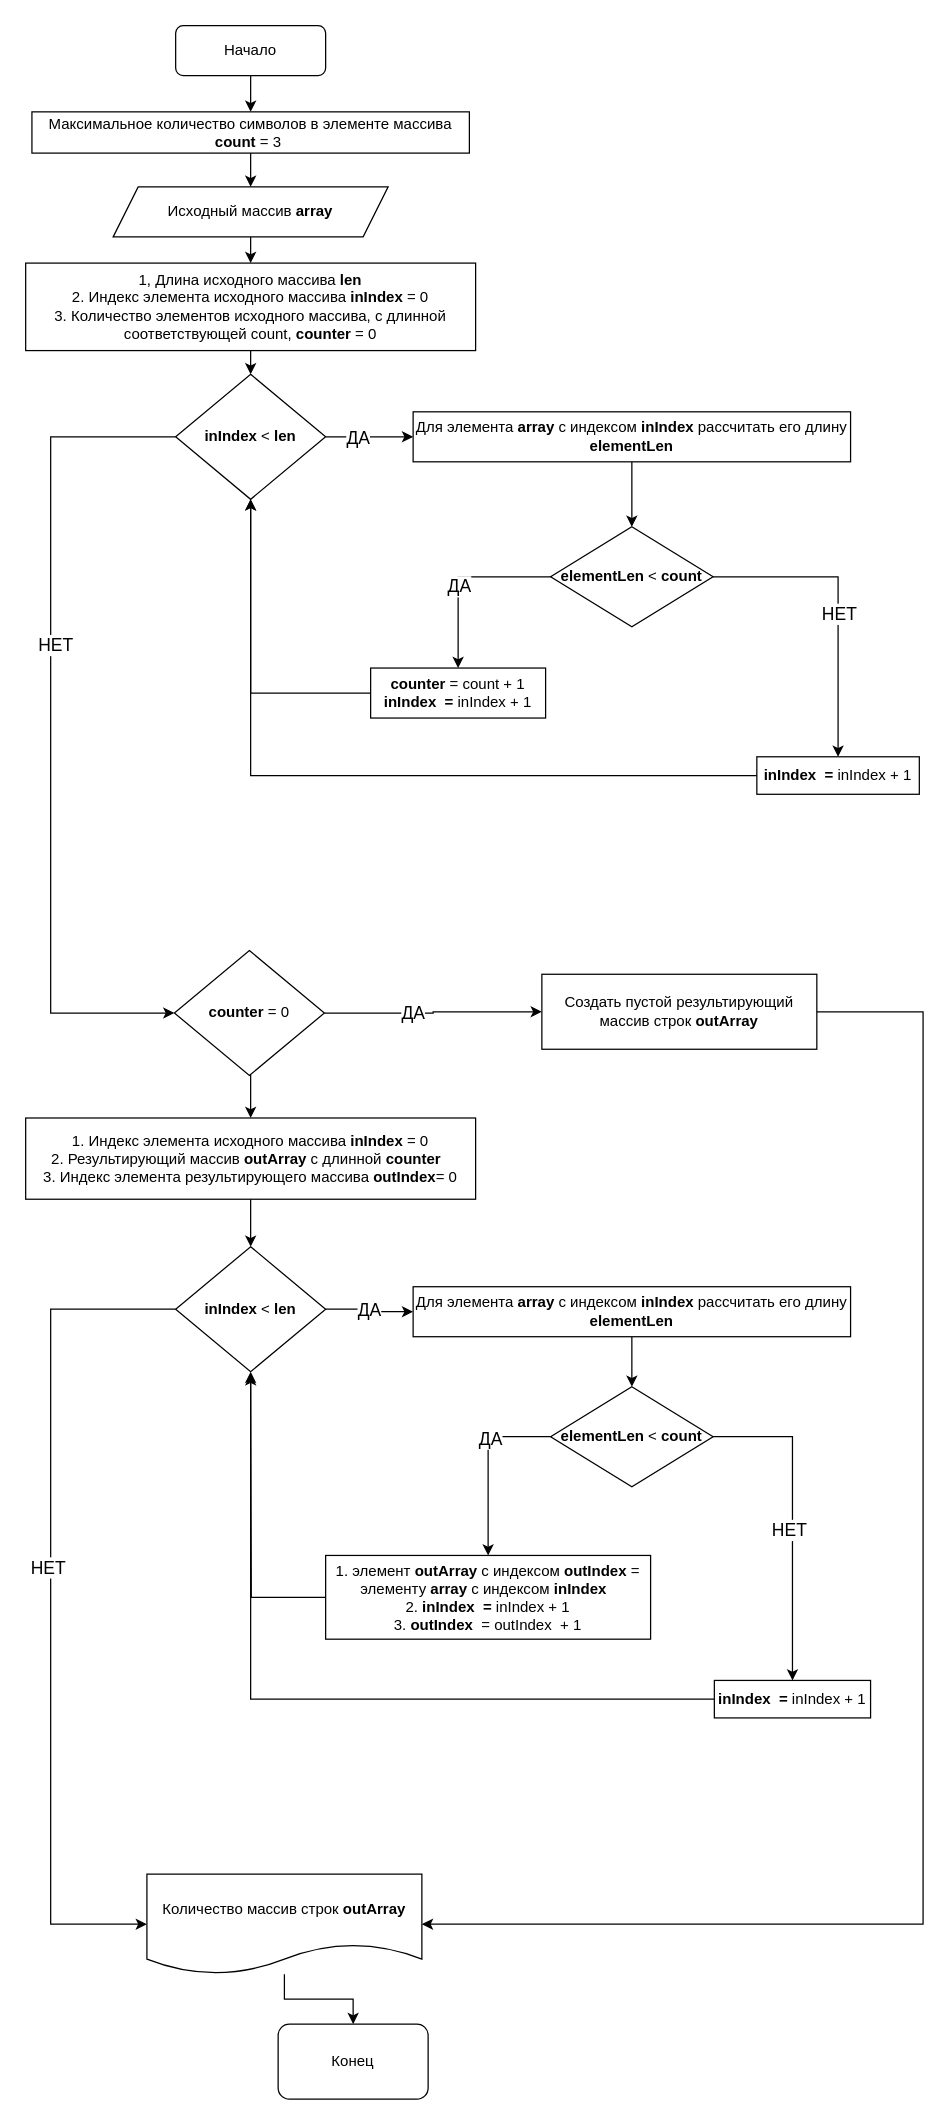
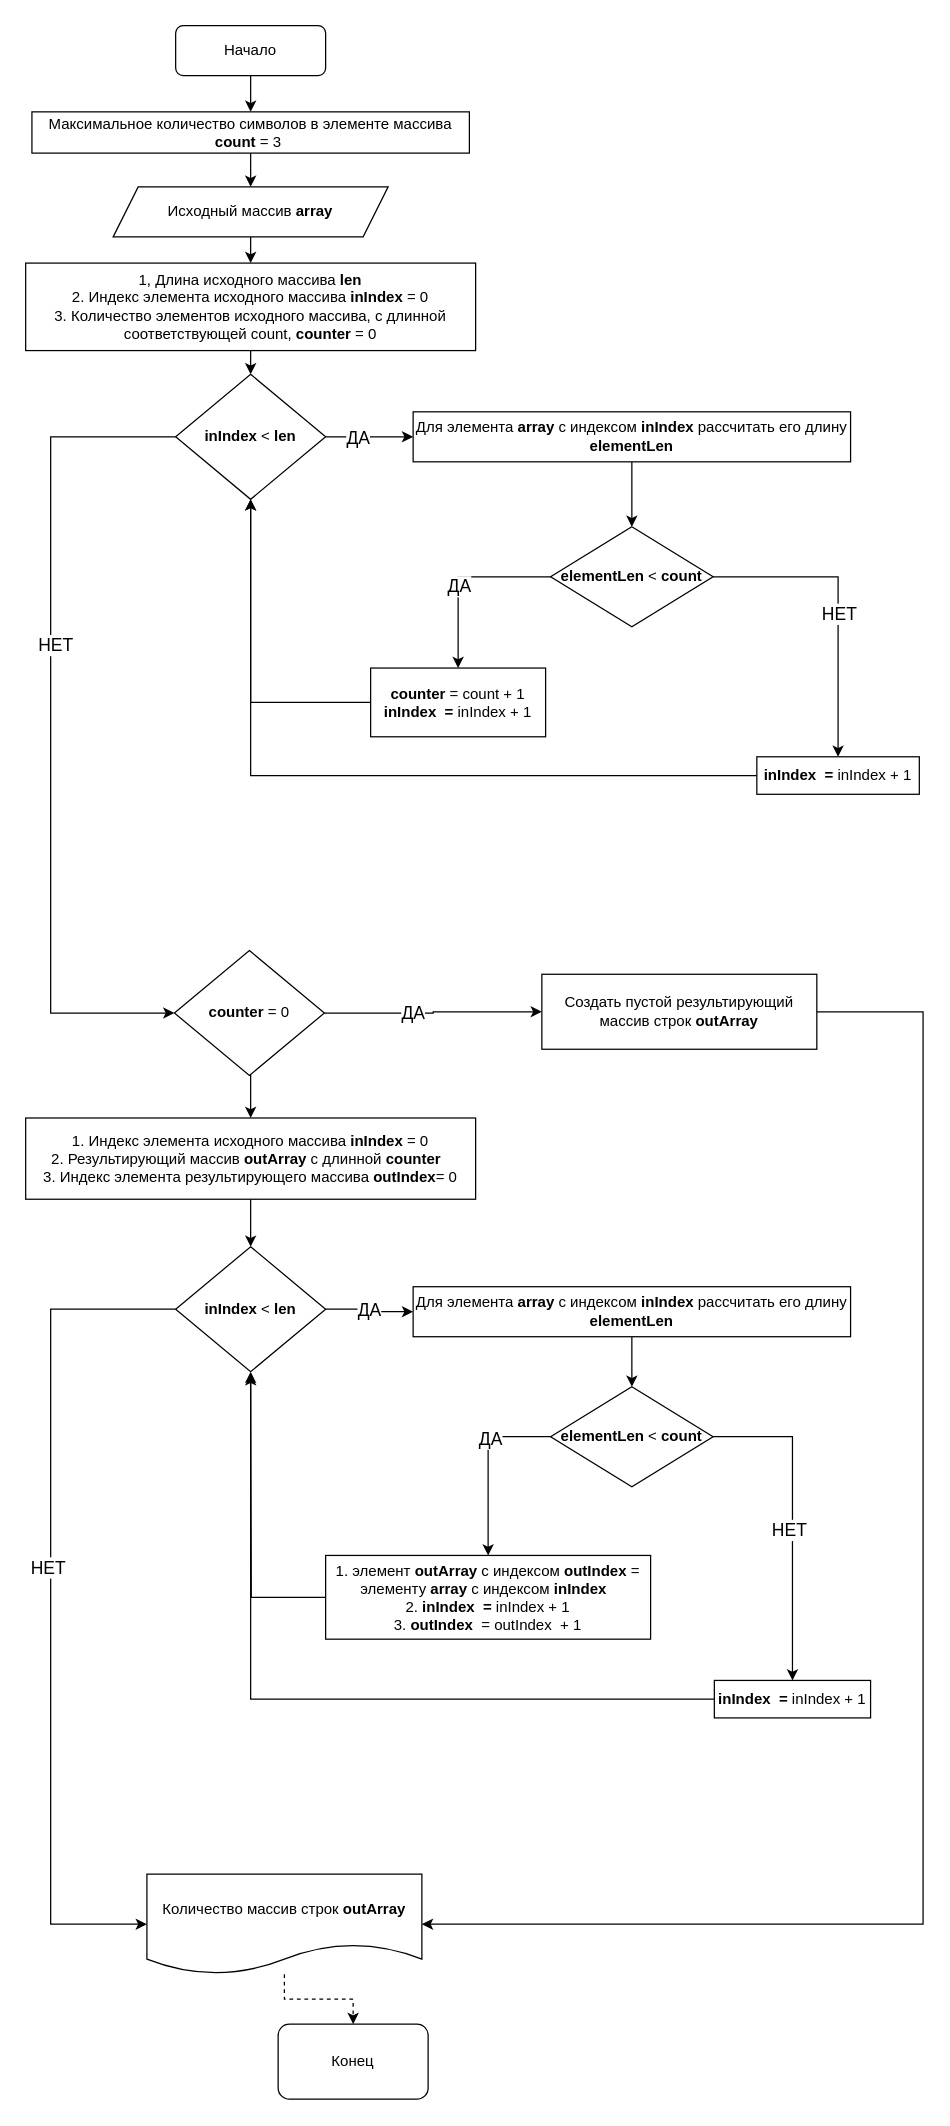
node "counter = count + 1 inIndex = inIndex + 1": size 175x50 -> 175x69
edge "Количество массив строк outArray" -> "Конец": style solid -> dashed
